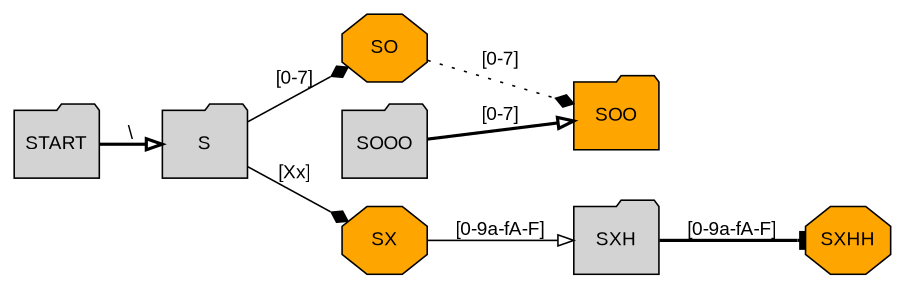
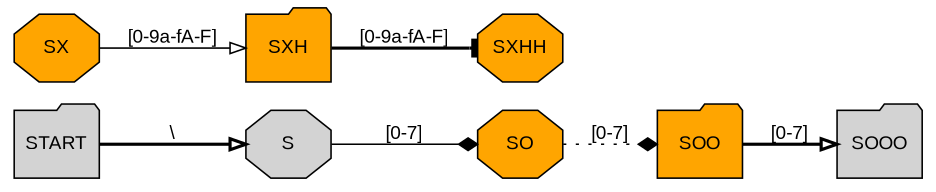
edge "SOOO" -> "SOO": reversed
node "S": shape folder -> octagon
edge "S" -> "SX": removed, label "[Xx]"
node "SXH": fillcolor lightgrey -> orange
